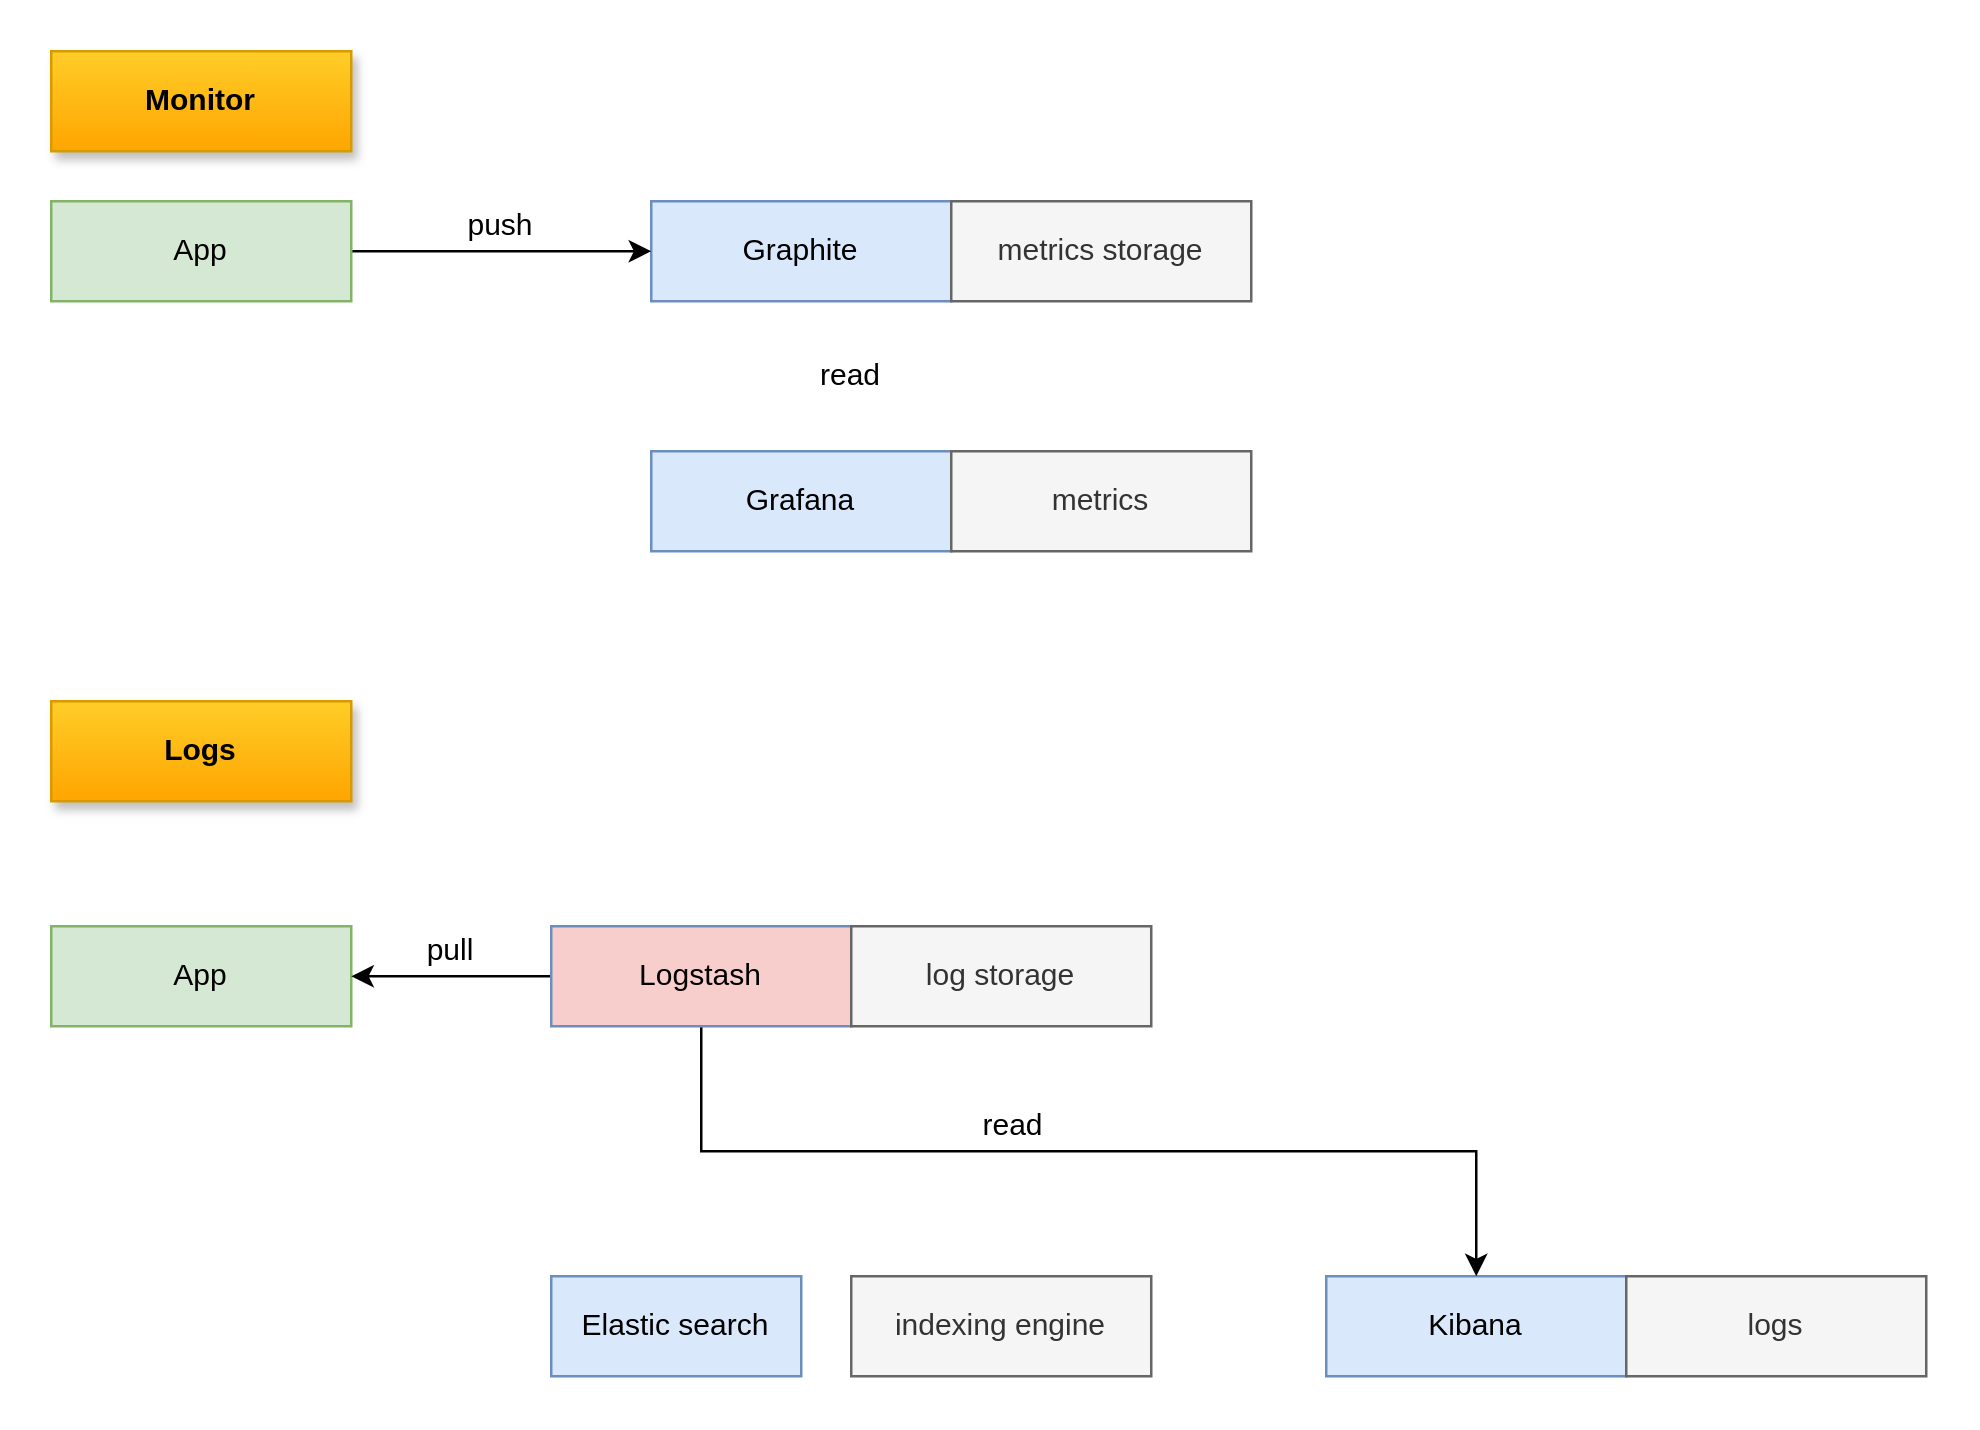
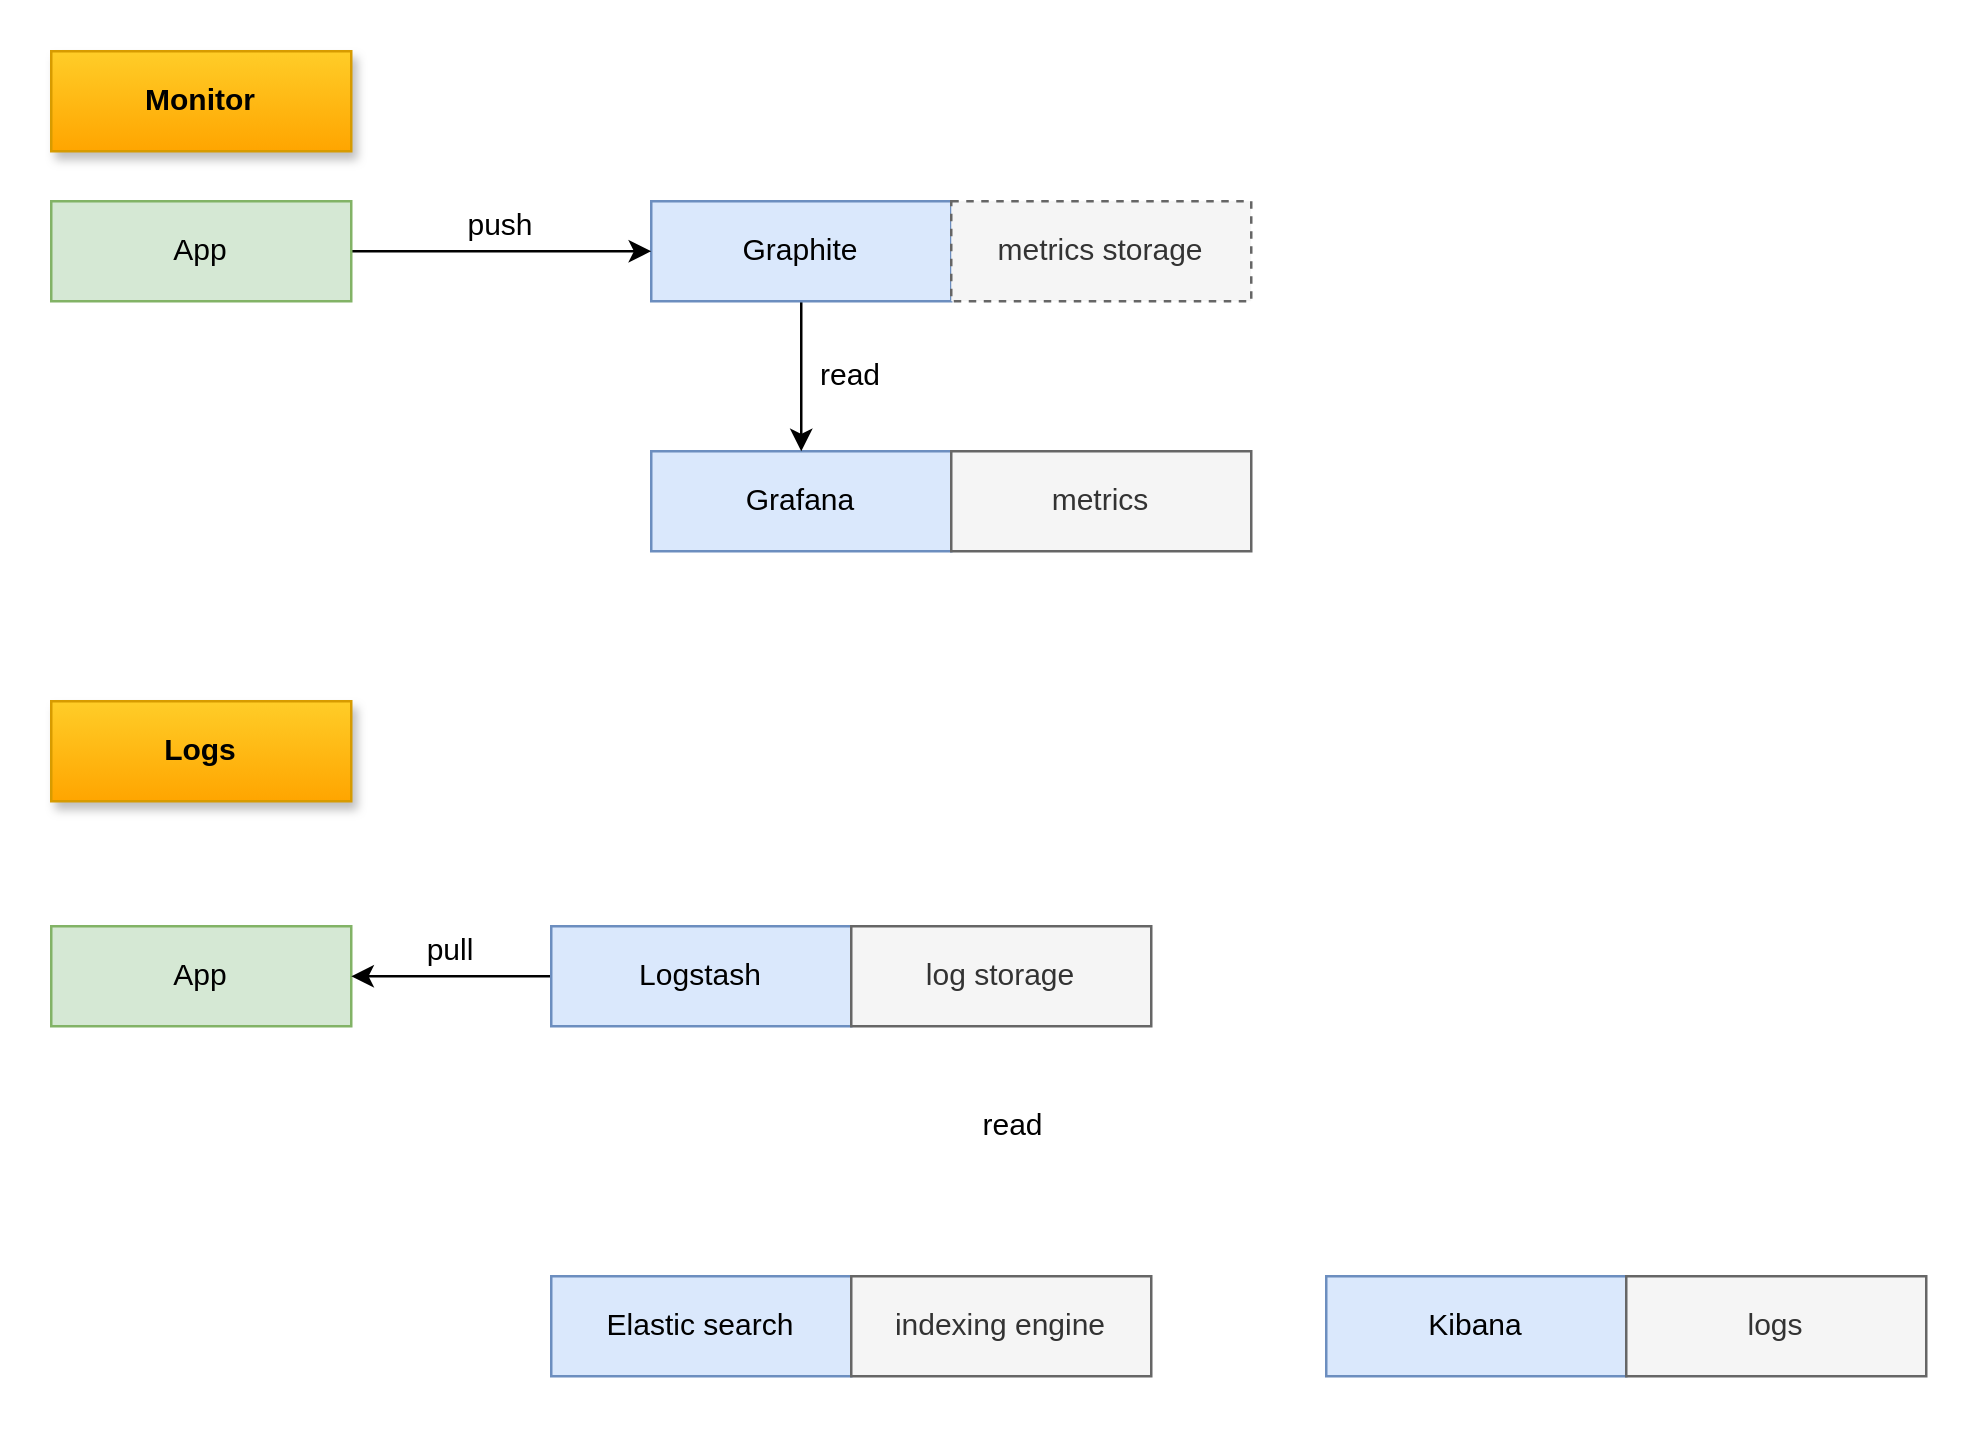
node "metrics storage": style solid -> dashed
edge "Graphite" -> "Grafana": added
node "Logstash": fillcolor #f8cecc -> #dae8fc
edge "Logstash" -> "Kibana": removed
node "Elastic search": size 250x100 -> 300x100
